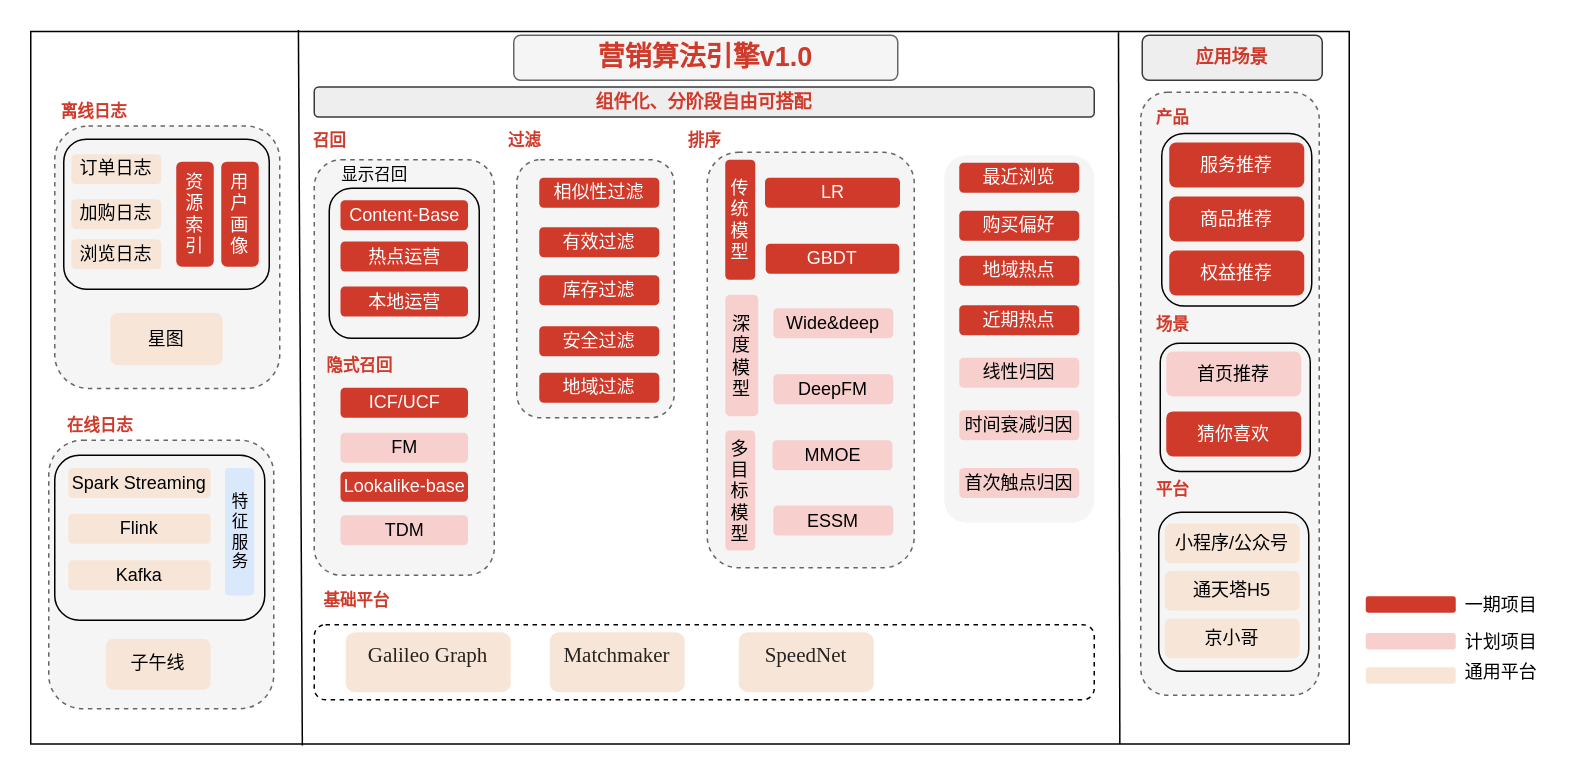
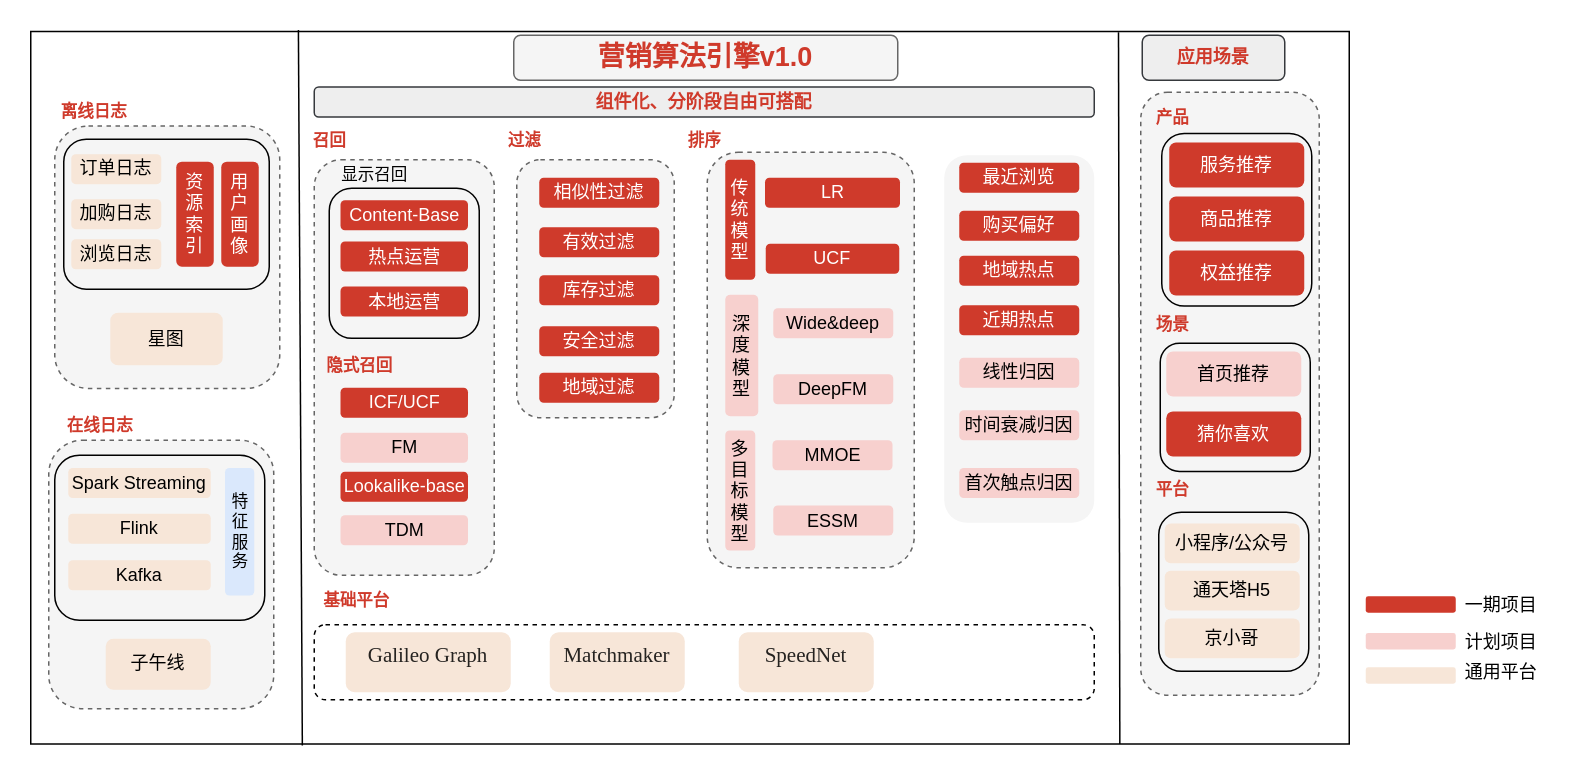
node "应用场景": size 180x45 -> 143x45
node "GBDT": label "GBDT" -> "UCF"
